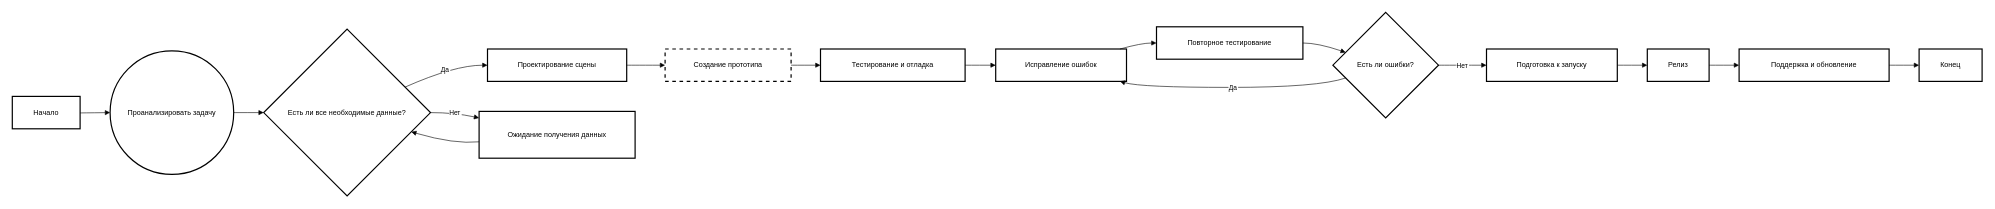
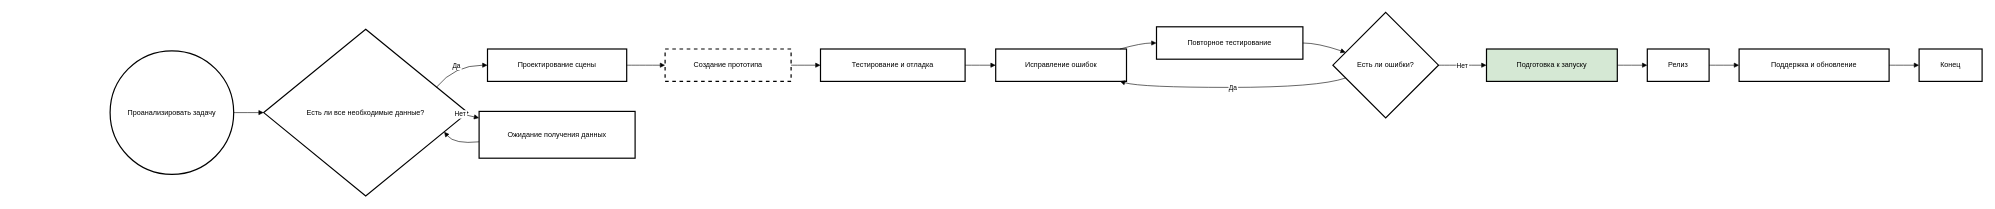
node "Подготовка к запуску": fillcolor #ffffff -> #d5e8d4
node "Начало": removed
edge "Начало" -> "Проанализировать задачу": removed
node "Есть ли все необходимые данные?": size 167x167 -> 204x167
